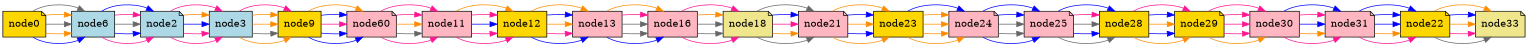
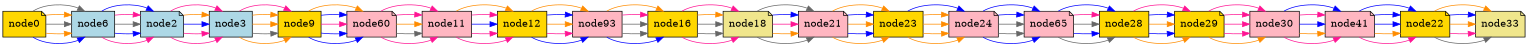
node "node13": label "node13" -> "node93"
node "node16": fillcolor lightpink -> gold
node "node25": label "node25" -> "node65"
node "node31": label "node31" -> "node41"
